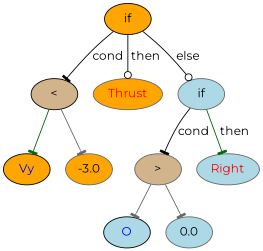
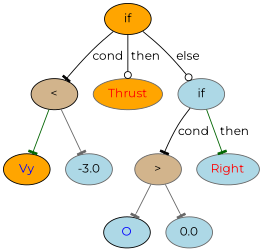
node "-3.0": fillcolor orange -> lightblue
